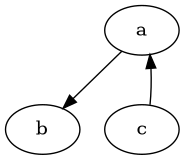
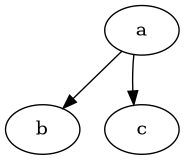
edge "c" -> "a": reversed
